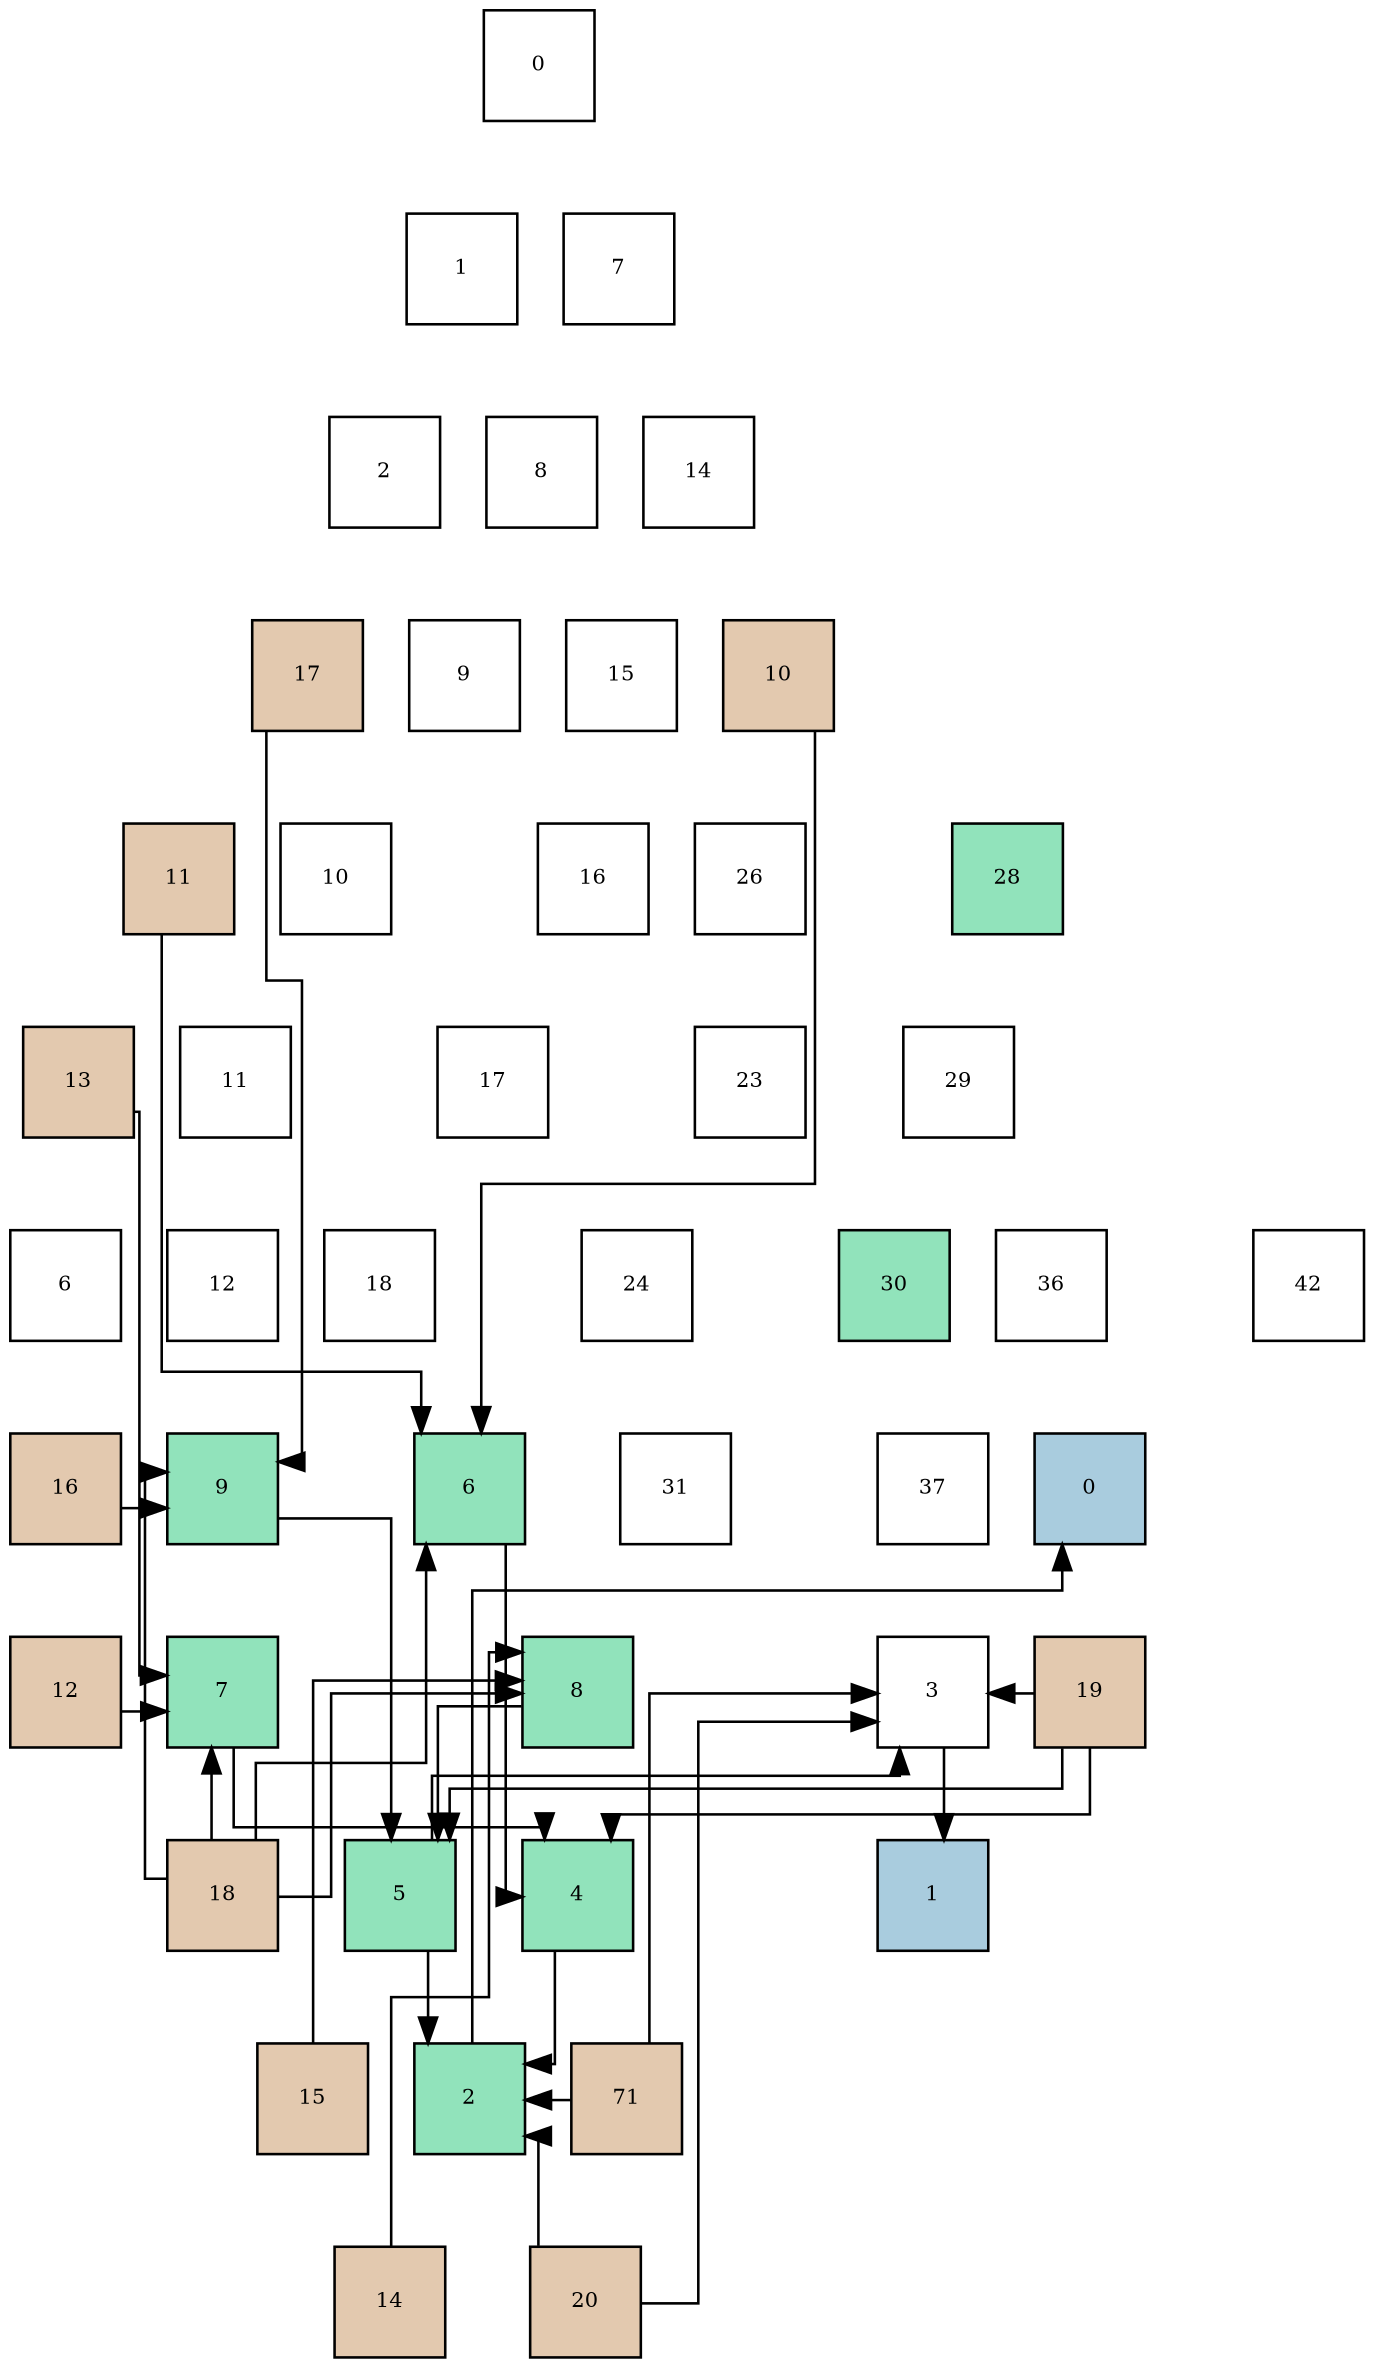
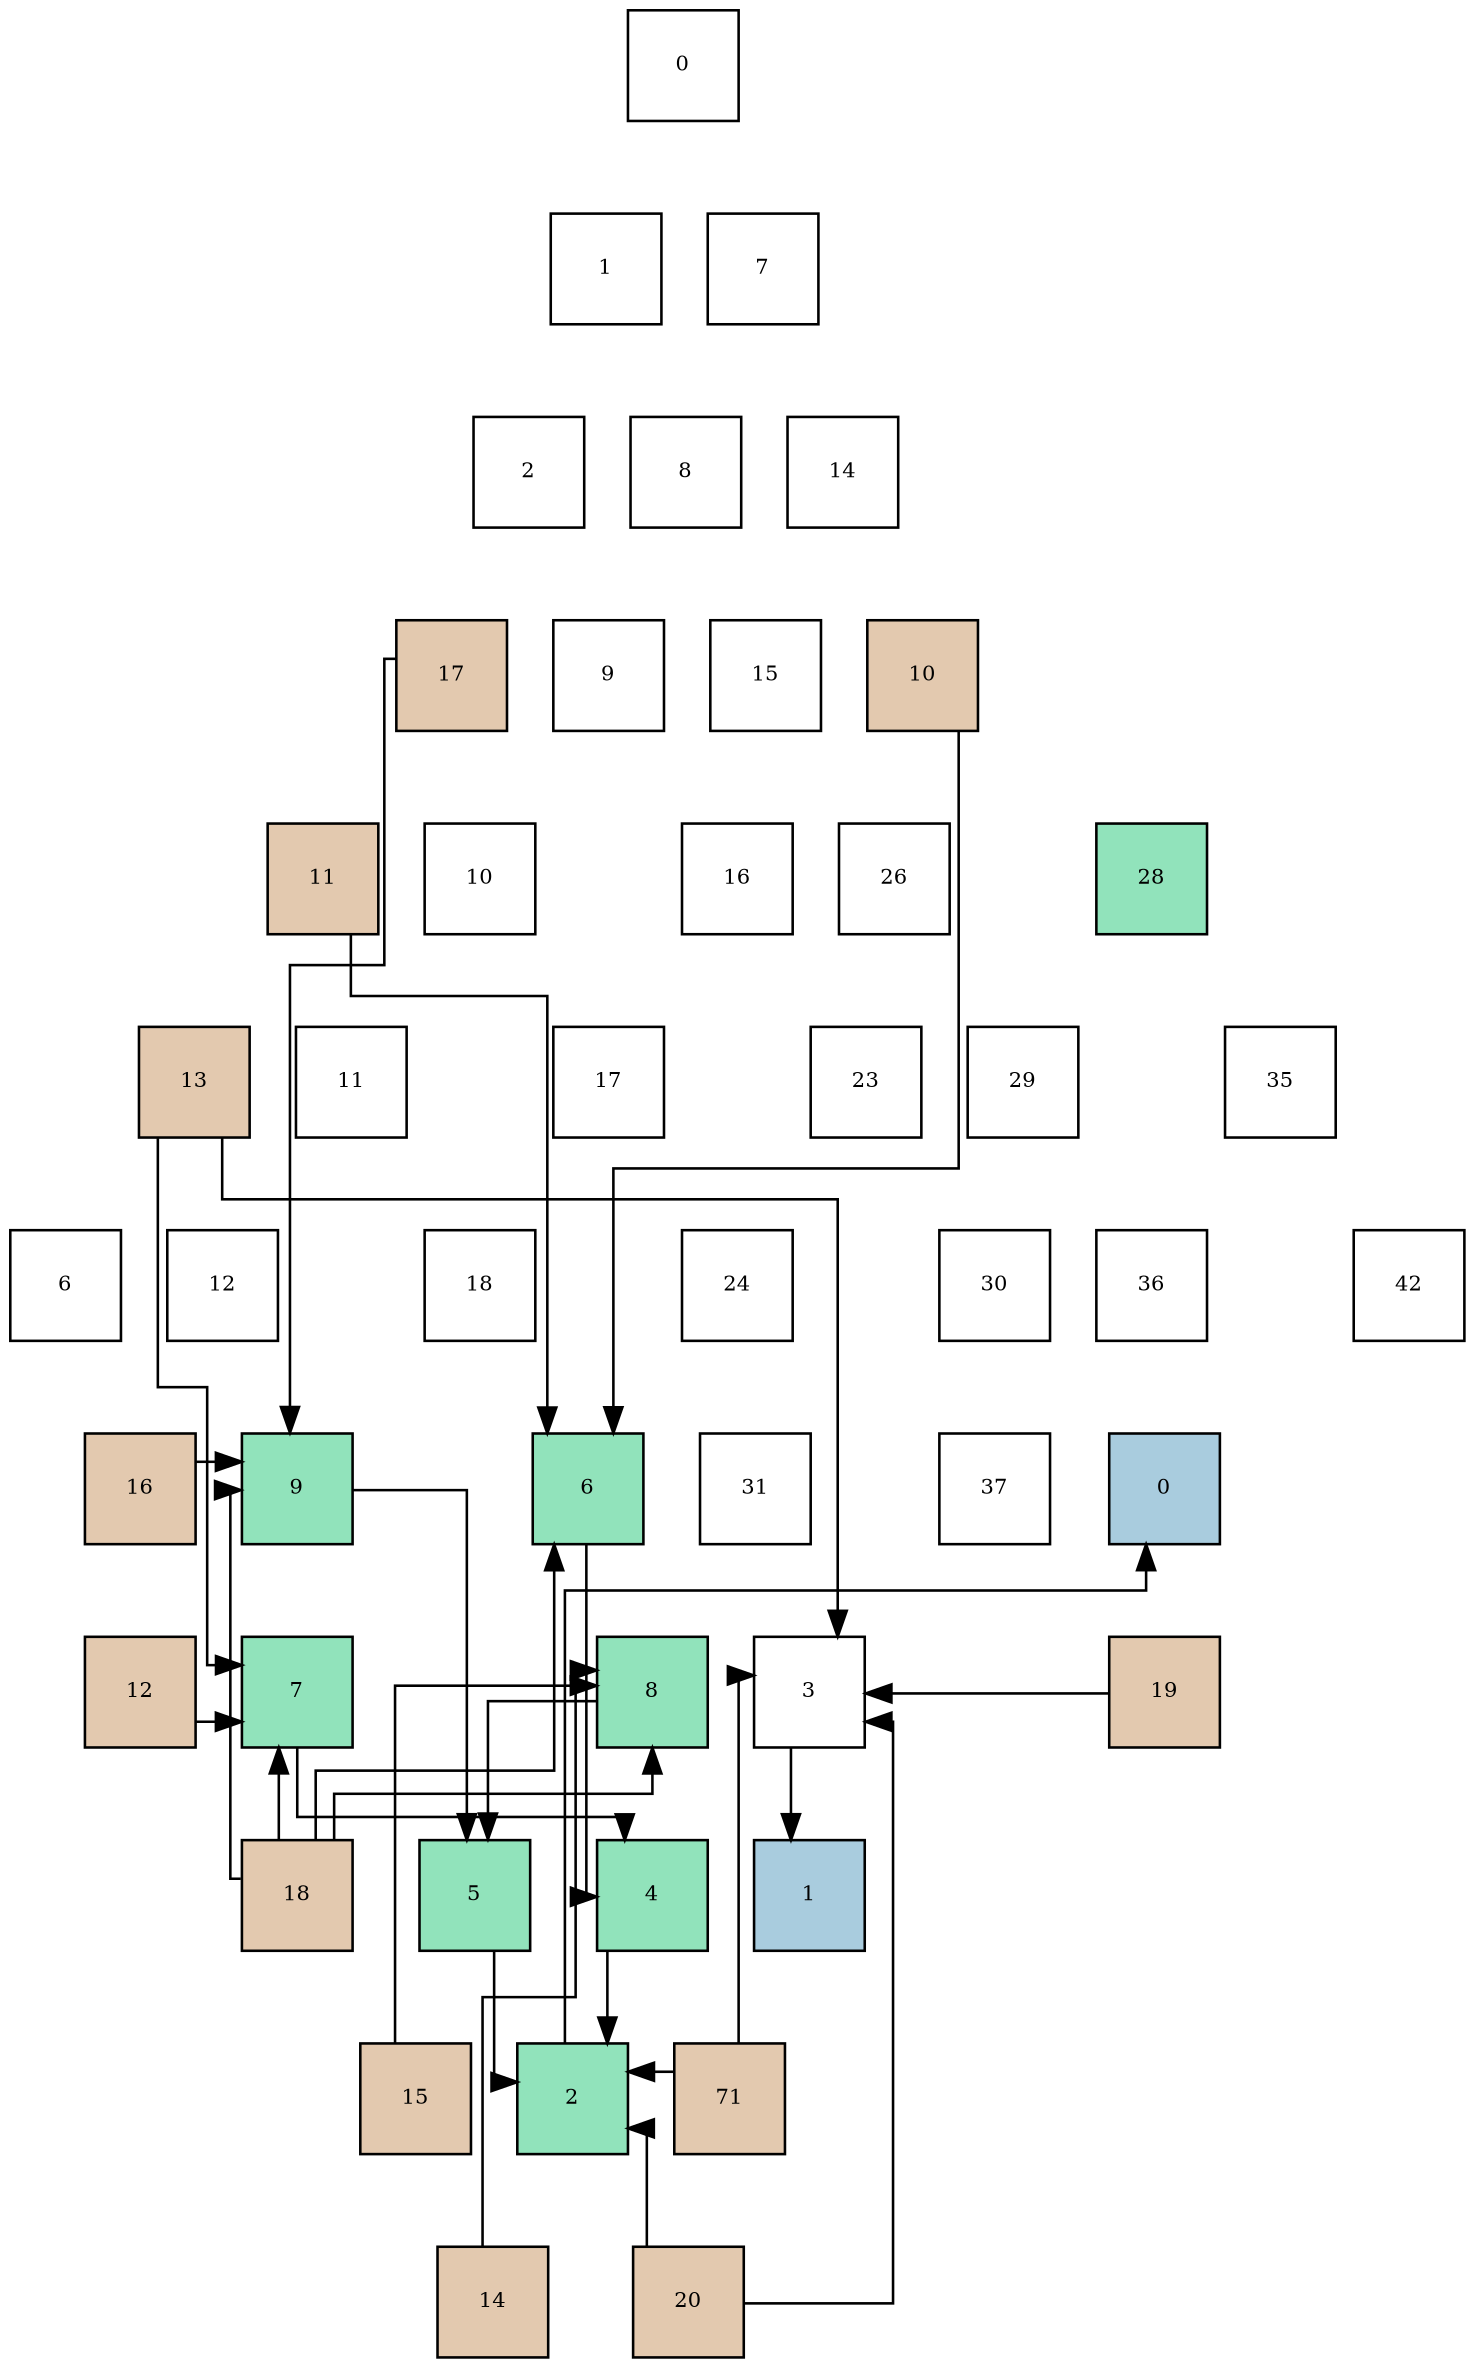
node "35": added
node "30": fillcolor #91e3bb -> #ffffff
edge "5" -> "3": now "13" -> "3"
edge "19" -> "5": removed
edge "19" -> "4": removed
